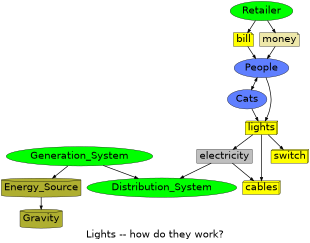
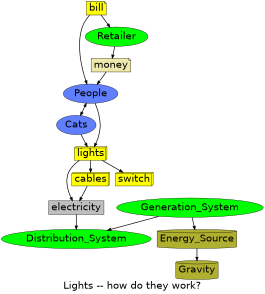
edge "Retailer" -> "bill": reversed
edge "electricity" -> "cables": reversed
